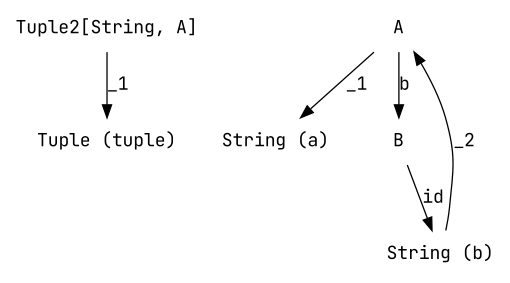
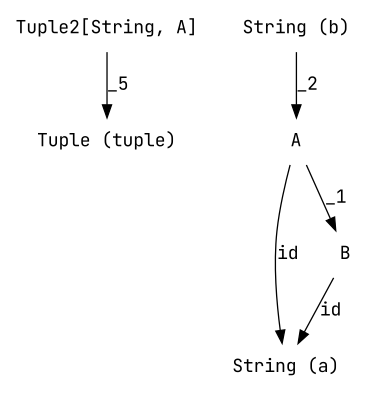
edge "Tuple2[String, A]" -> "Tuple (tuple)": label "_1" -> "_5"
edge "A" -> "String (a)": label "_1" -> "id"
edge "A" -> "B": label "b" -> "_1"
edge "B" -> "String (b)": now "B" -> "String (a)"
